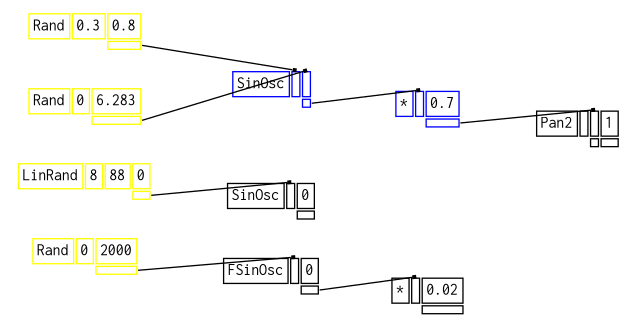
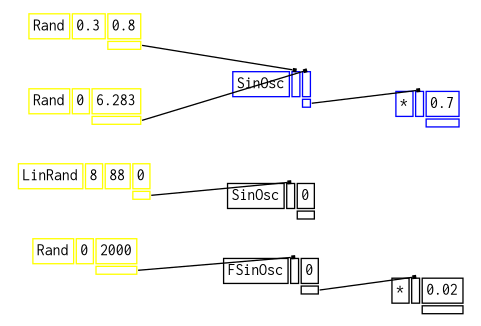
node "Pan2": removed
